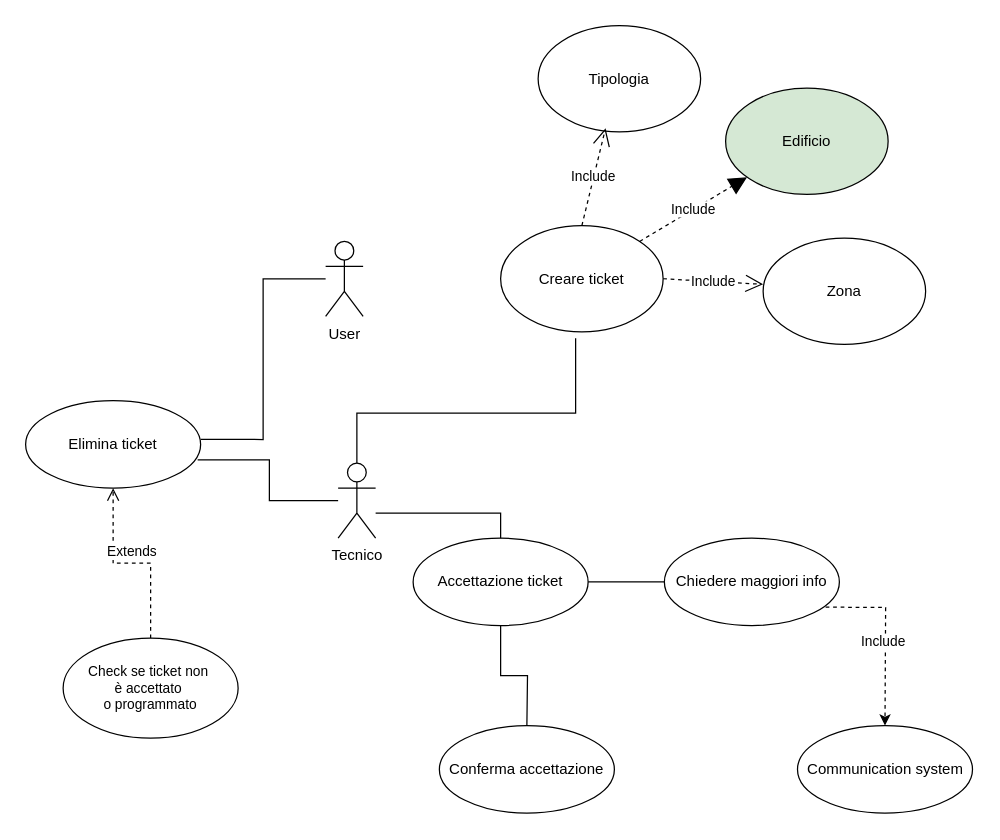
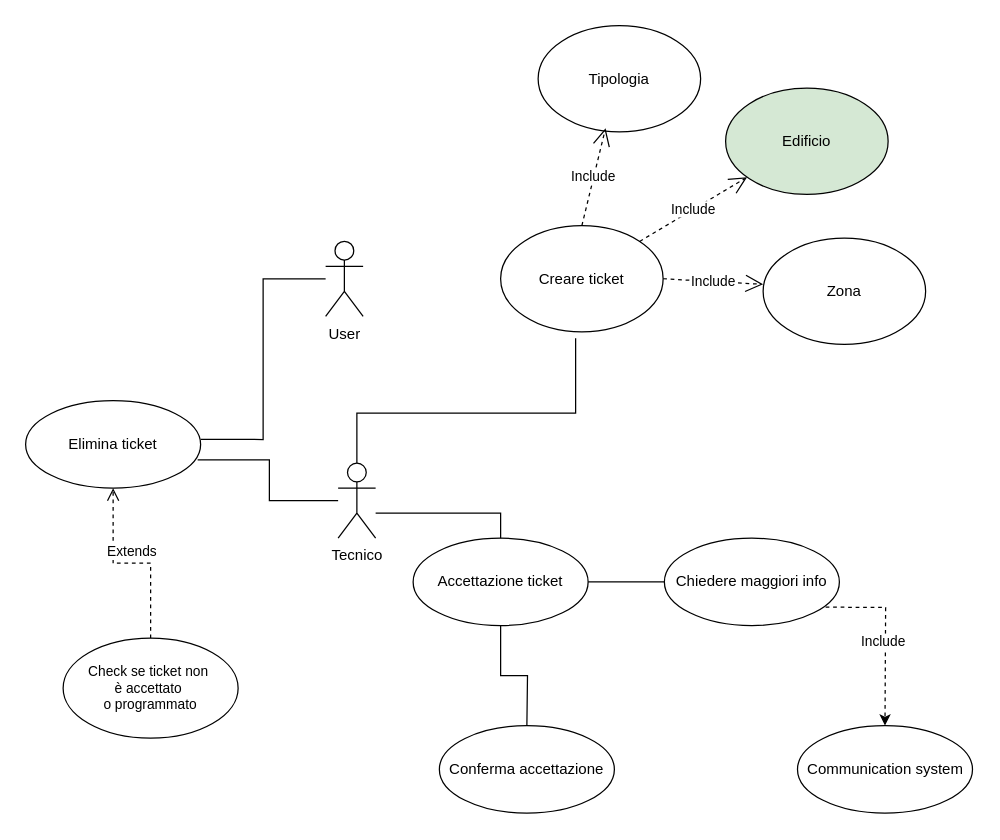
edge "Creare ticket" -> "Edificio": arrowhead block -> open
